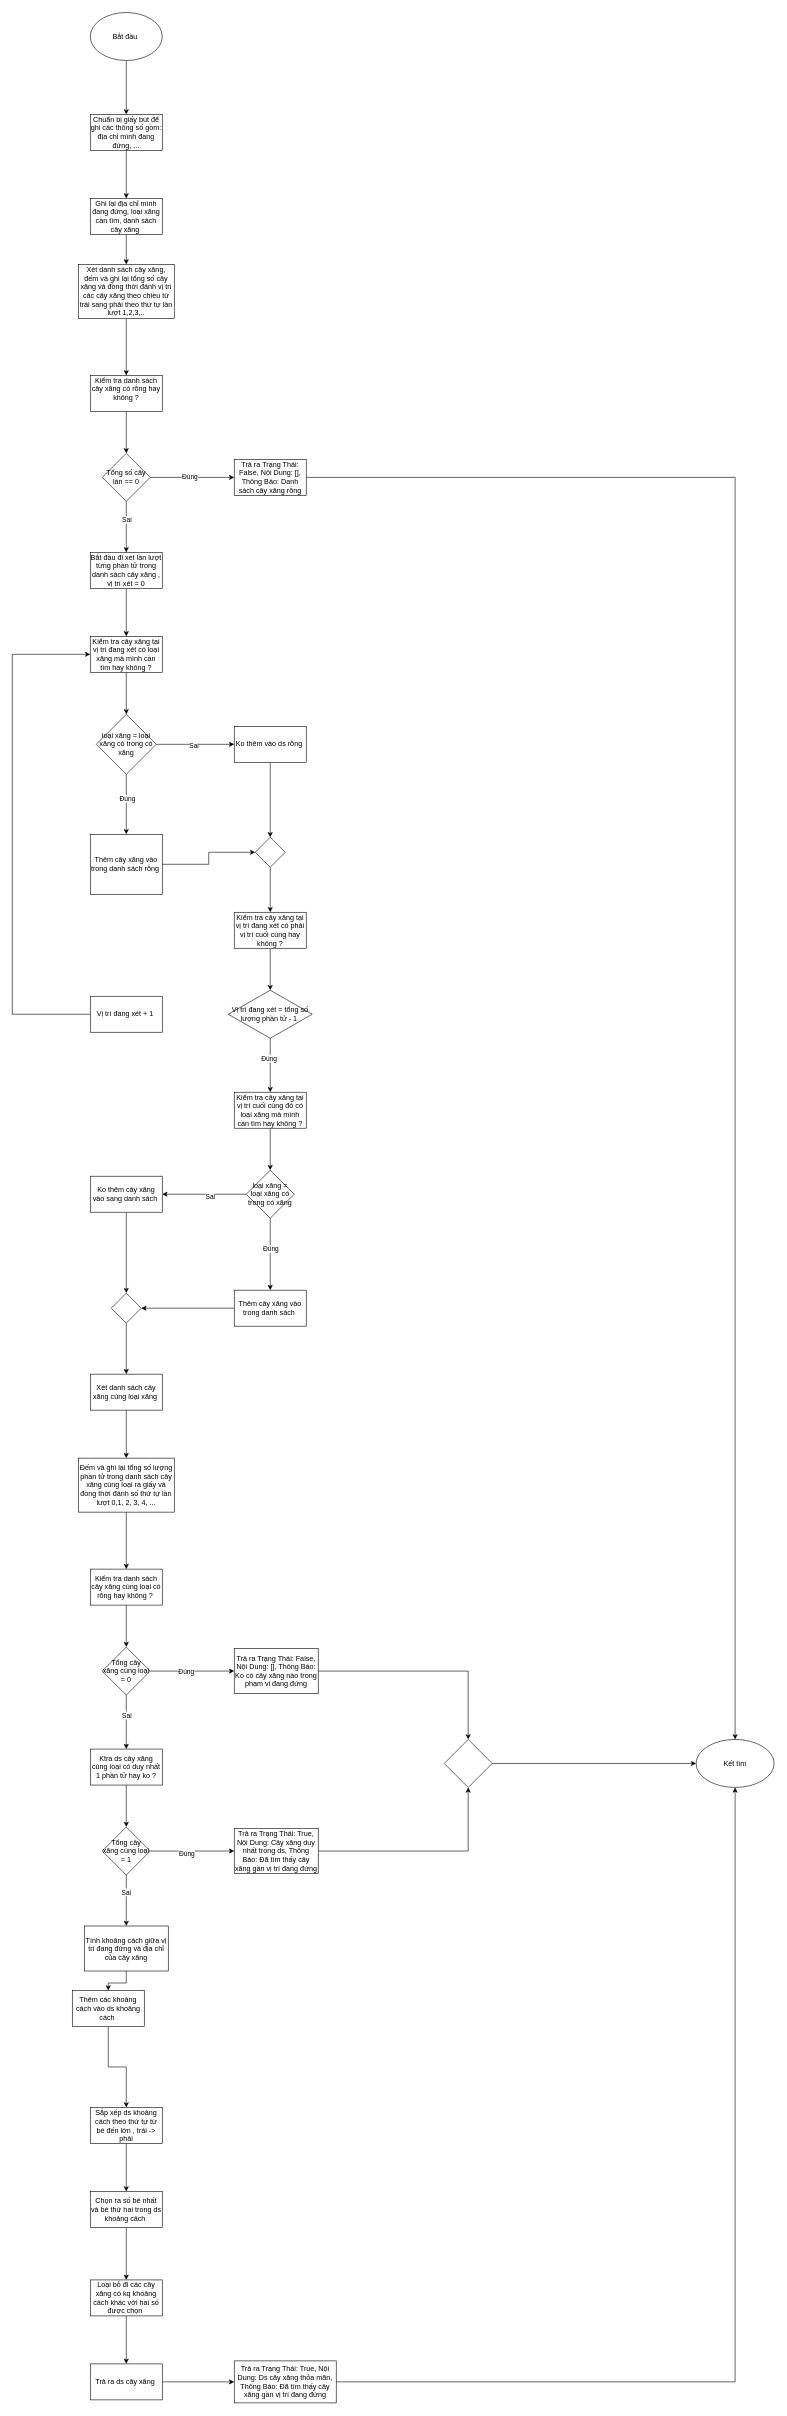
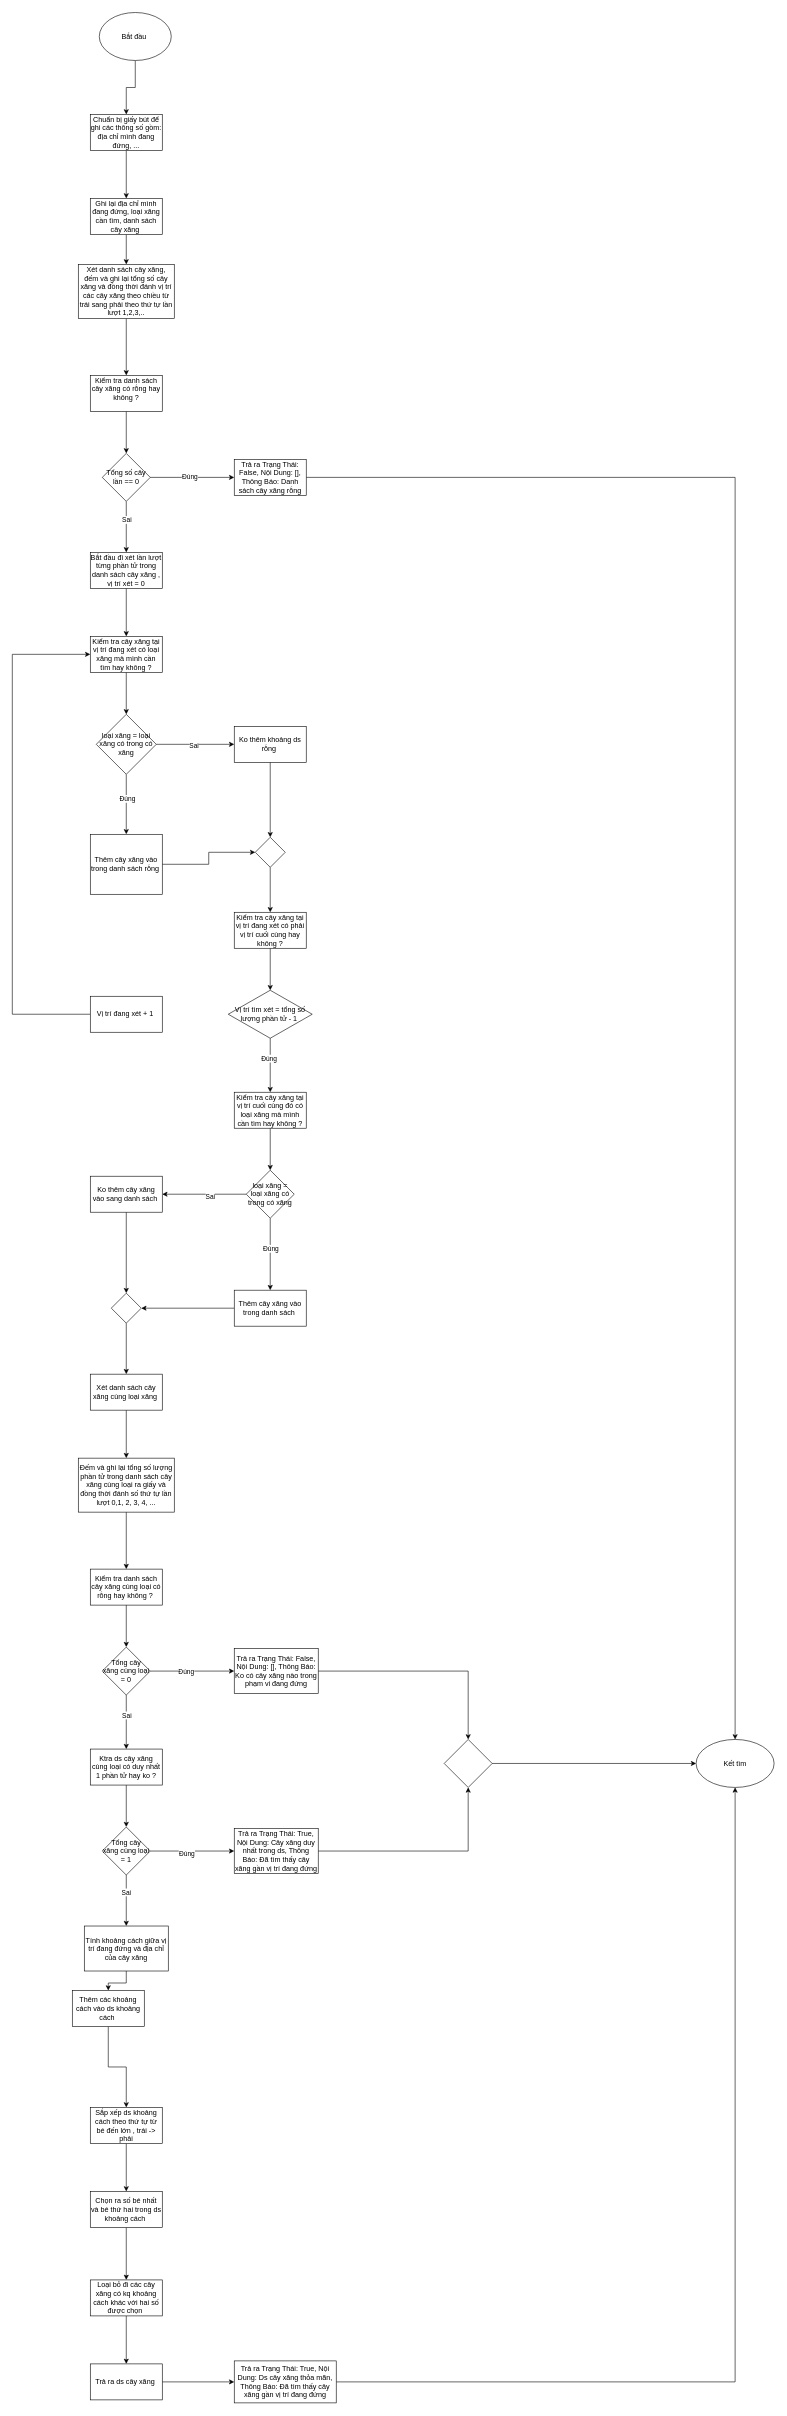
node "Bắt đầu": moved (126, 36) -> (135, 36)
node "Ko thêm vào ds rỗng": label "Ko thêm vào ds rỗng" -> "Ko thêm khoảng ds rỗng"
node "Vị trí đang xét = tổng số lượng phần tử - 1": label "Vị trí đang xét = tổng số lượng phần tử - 1" -> "Vị trí tìm xét = tổng số lượng phần tử - 1"
